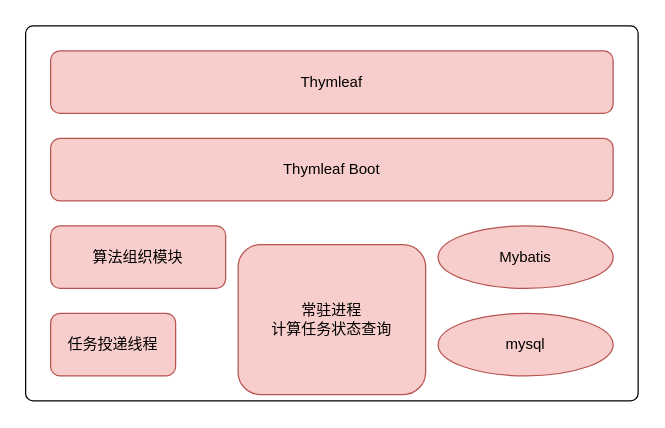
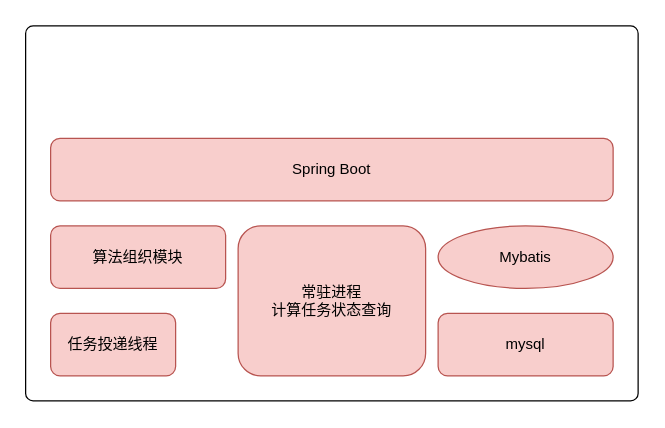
node "Thymleaf": removed
node "Thymleaf Boot": label "Thymleaf Boot" -> "Spring Boot"
node "常驻进程 计算任务状态查询": moved (332, 319) -> (332, 301)
node "mysql": shape ellipse -> rounded rectangle
